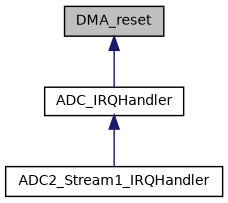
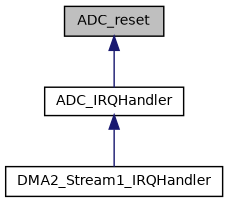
node "DMA_reset": label "DMA_reset" -> "ADC_reset"
node "ADC2_Stream1_IRQHandler": label "ADC2_Stream1_IRQHandler" -> "DMA2_Stream1_IRQHandler"
